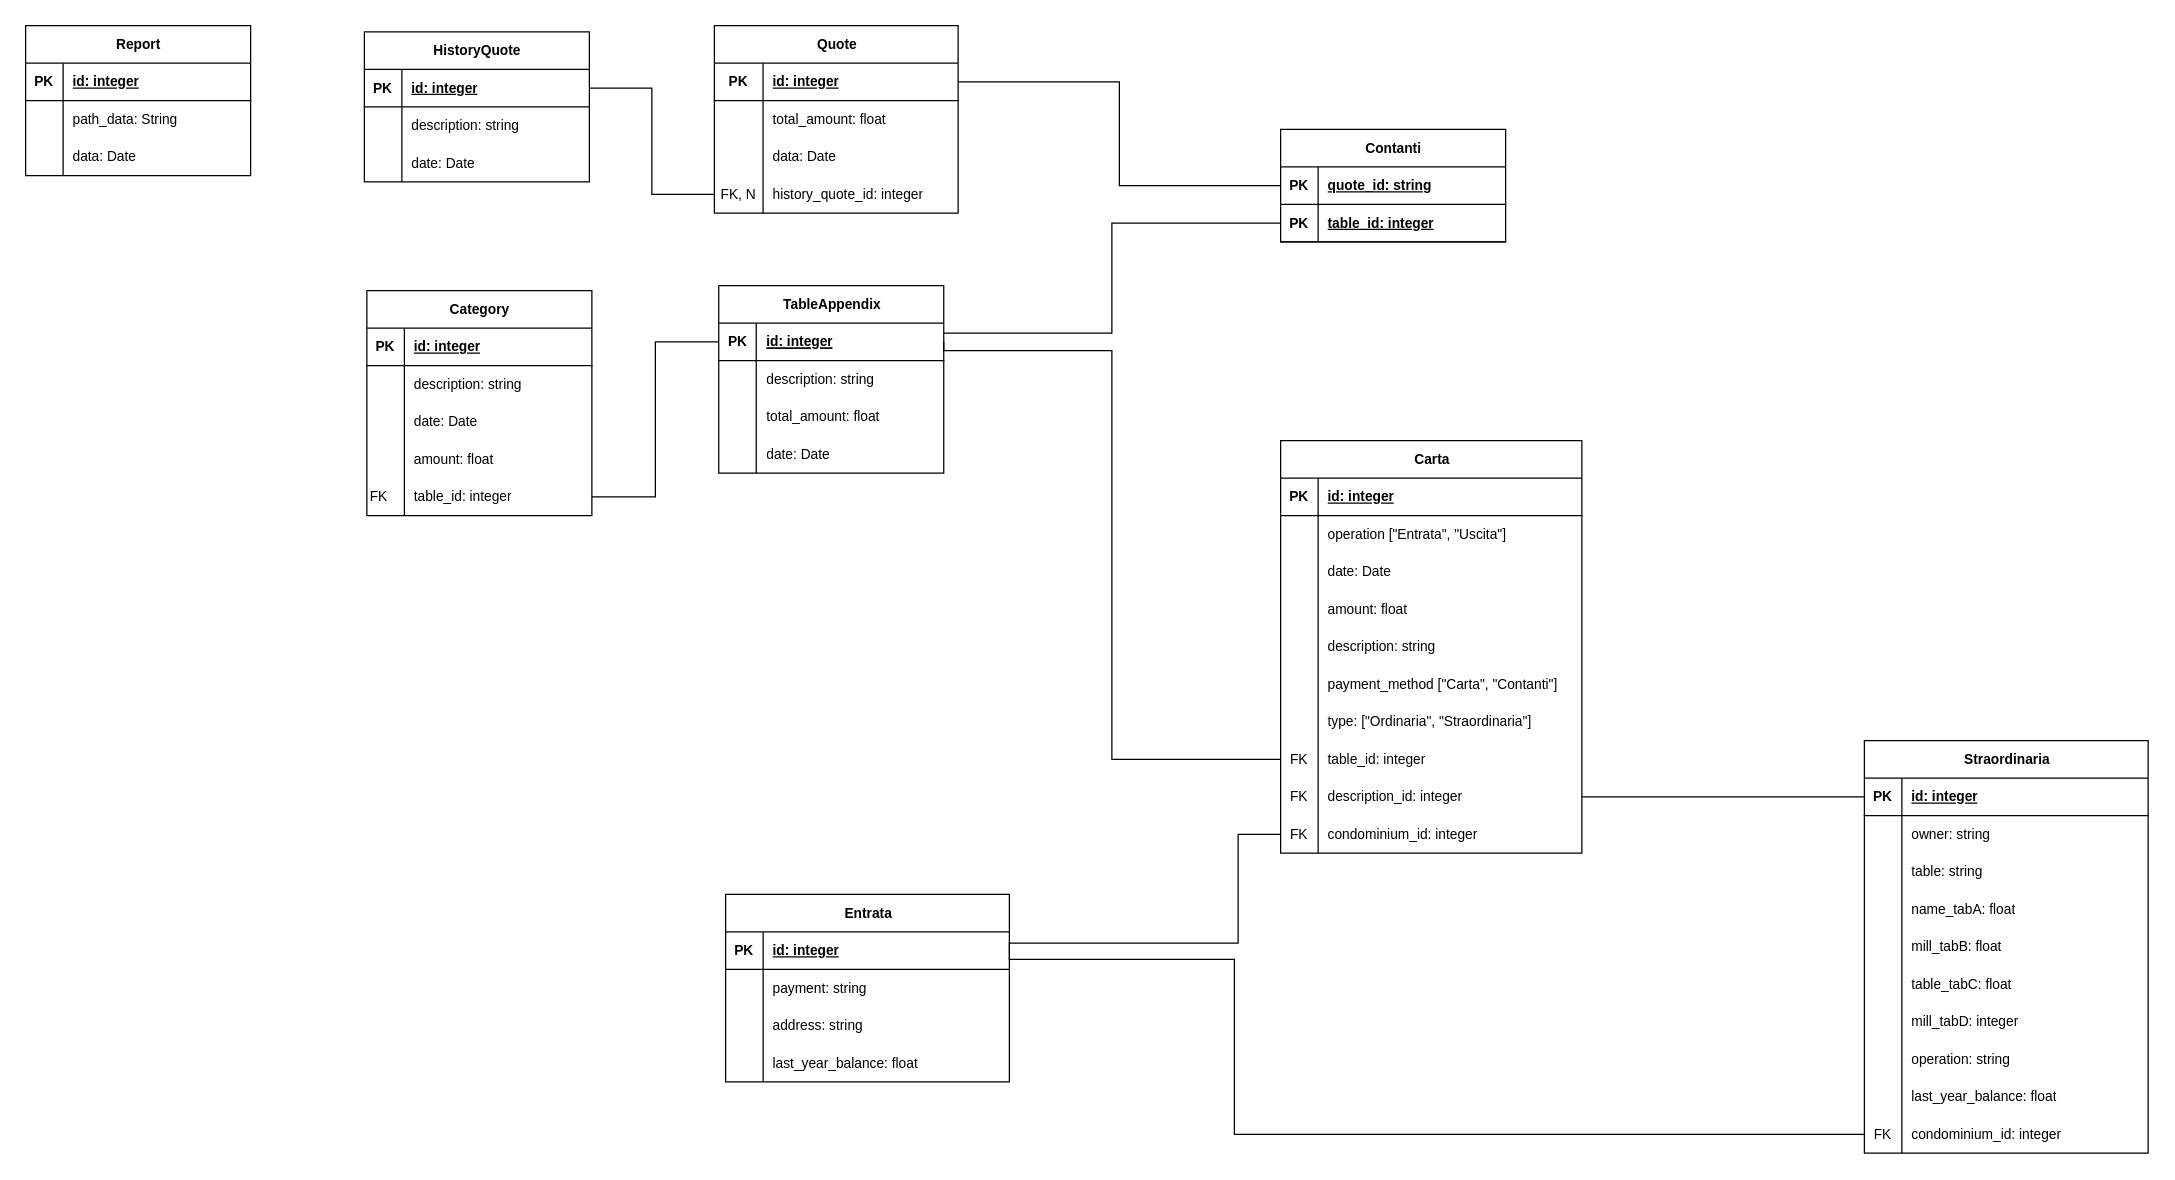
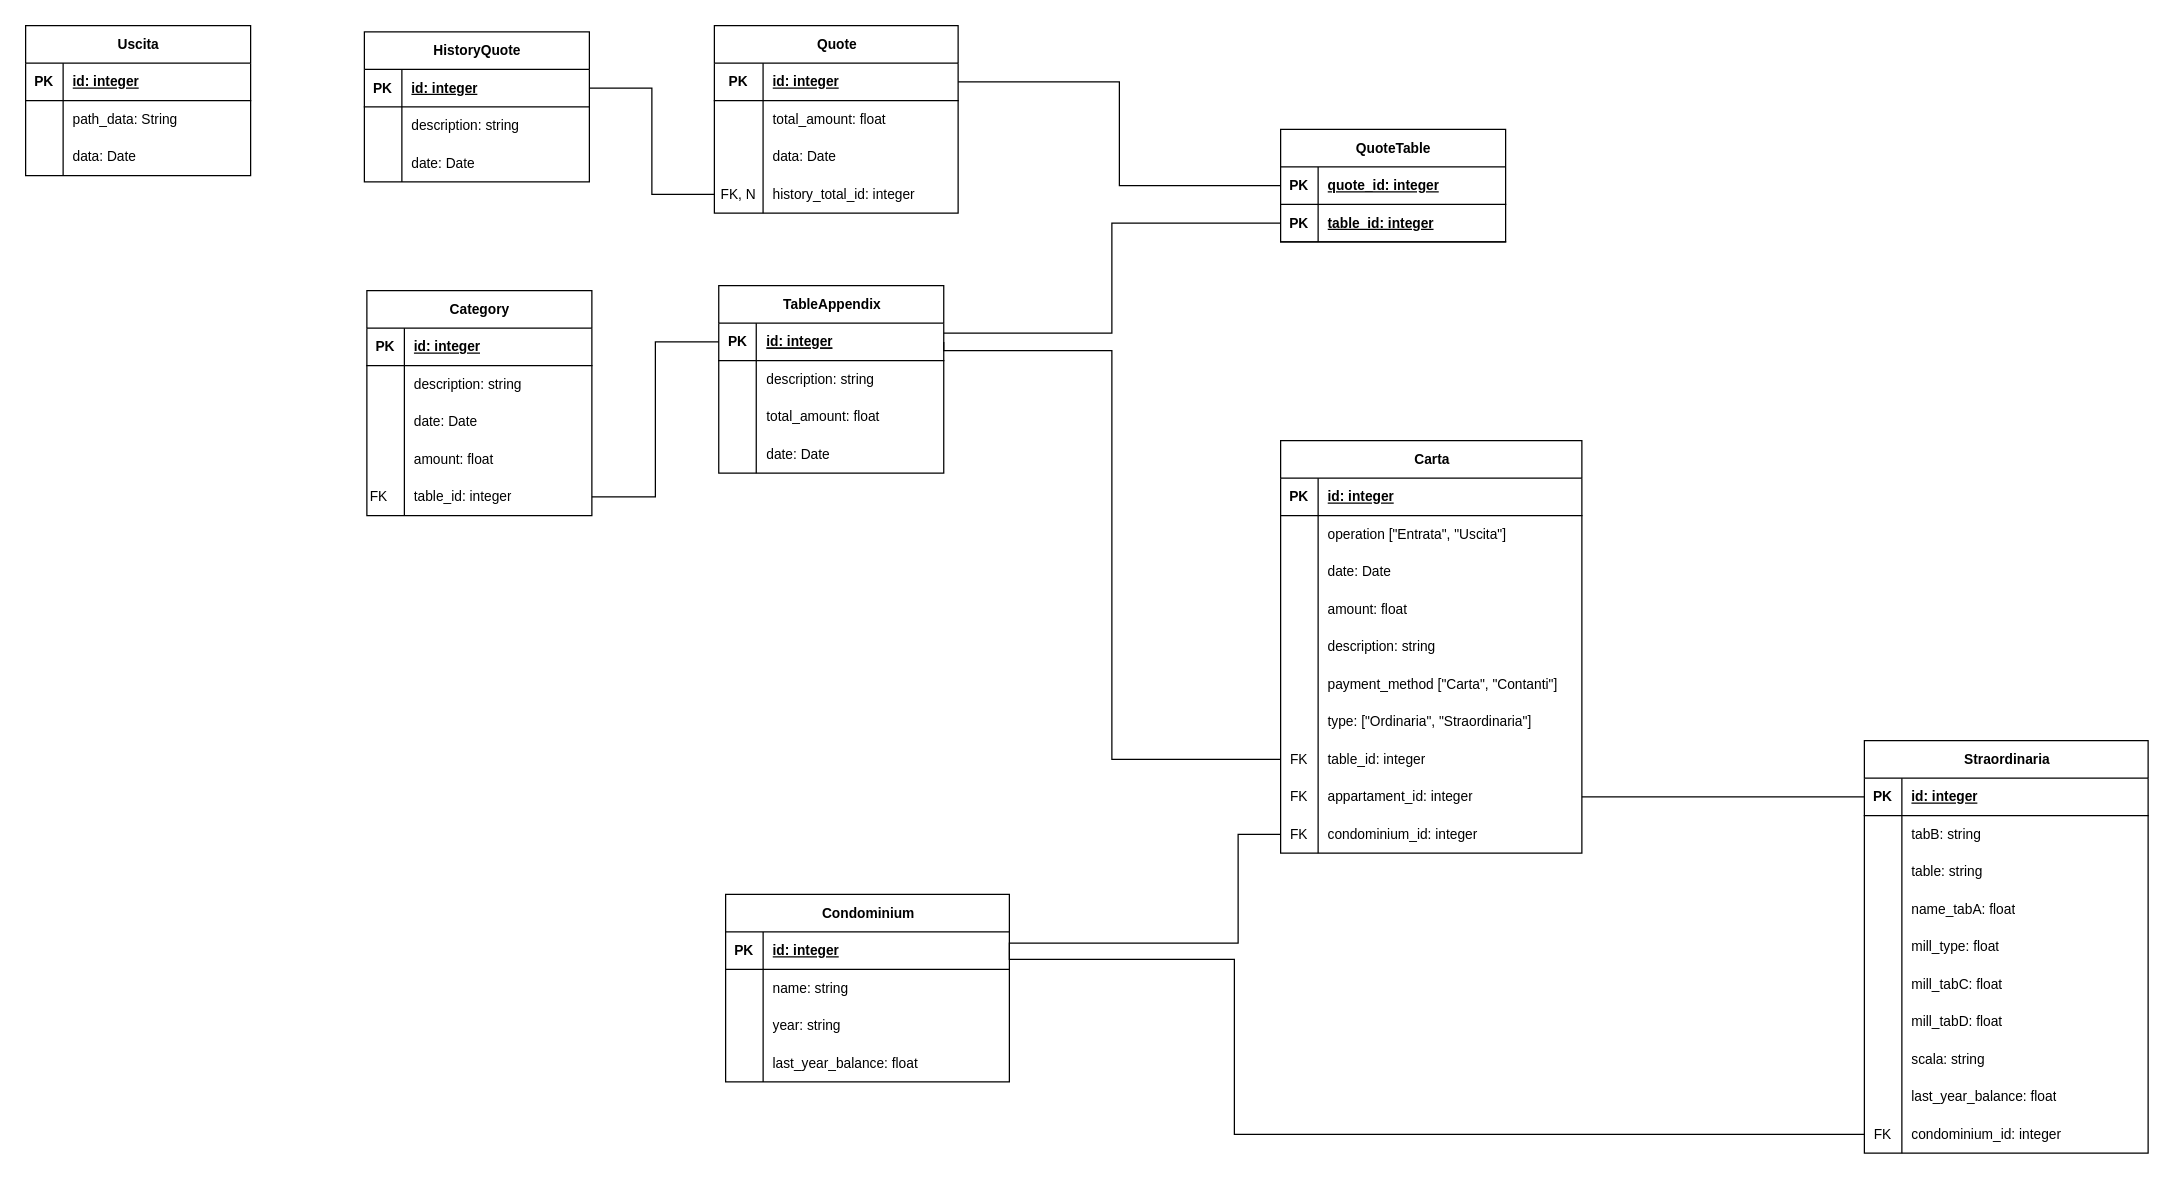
node "Report": label "Report" -> "Uscita"
node "Contanti": label "Contanti" -> "QuoteTable"
node "quote_id: string": label "quote_id: string" -> "quote_id: integer"
node "history_quote_id: integer": label "history_quote_id: integer" -> "history_total_id: integer"
node "description_id: integer": label "description_id: integer" -> "appartament_id: integer"
node "owner: string": label "owner: string" -> "tabB: string"
node "Entrata": label "Entrata" -> "Condominium"
node "mill_tabB: float": label "mill_tabB: float" -> "mill_type: float"
node "table_tabC: float": label "table_tabC: float" -> "mill_tabC: float"
node "payment: string": label "payment: string" -> "name: string"
node "mill_tabD: integer": label "mill_tabD: integer" -> "mill_tabD: float"
node "address: string": label "address: string" -> "year: string"
node "operation: string": label "operation: string" -> "scala: string"
